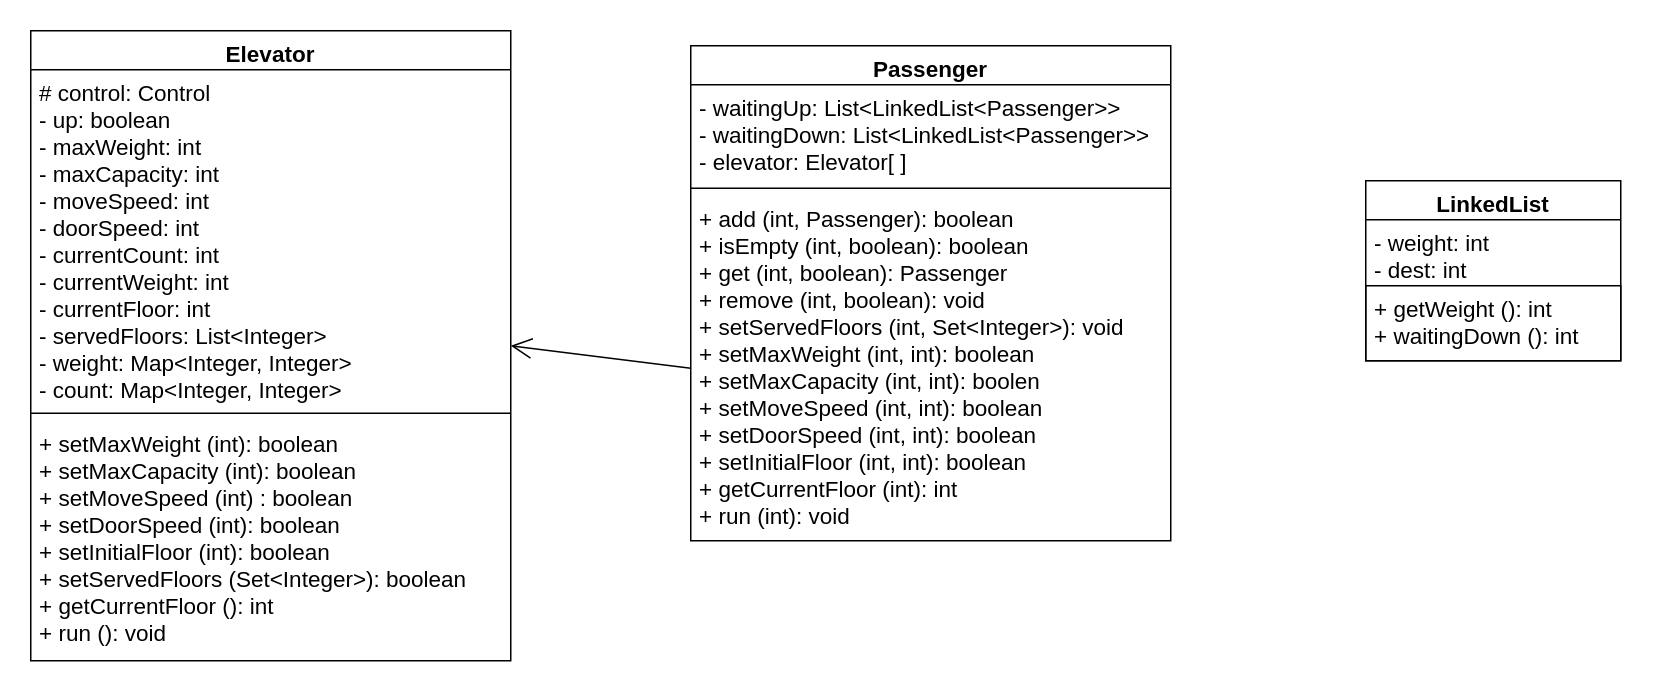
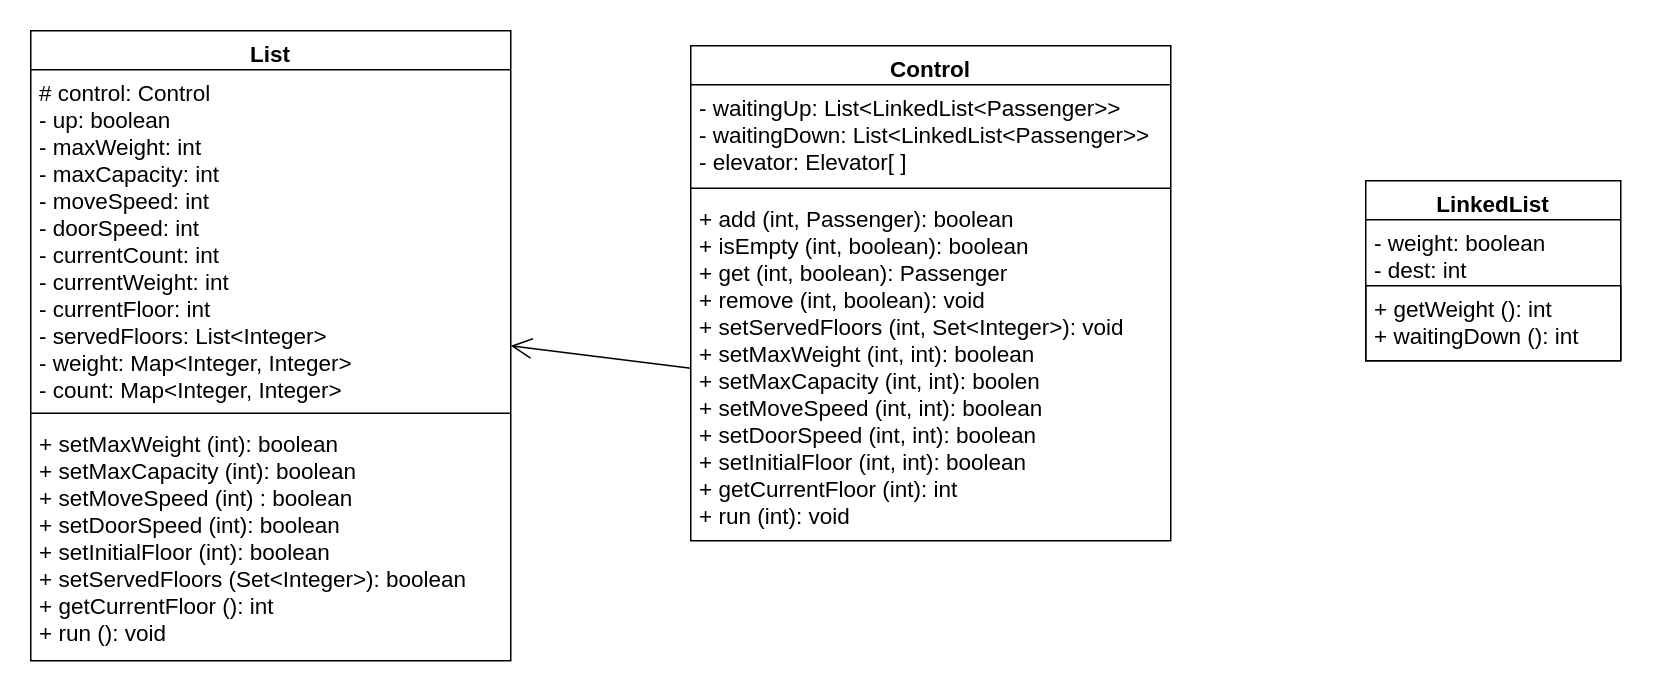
node "Elevator": label "Elevator" -> "List"
node "Passenger": label "Passenger" -> "Control"
node "- weight: int - dest: int": label "- weight: int - dest: int" -> "- weight: boolean - dest: int"
